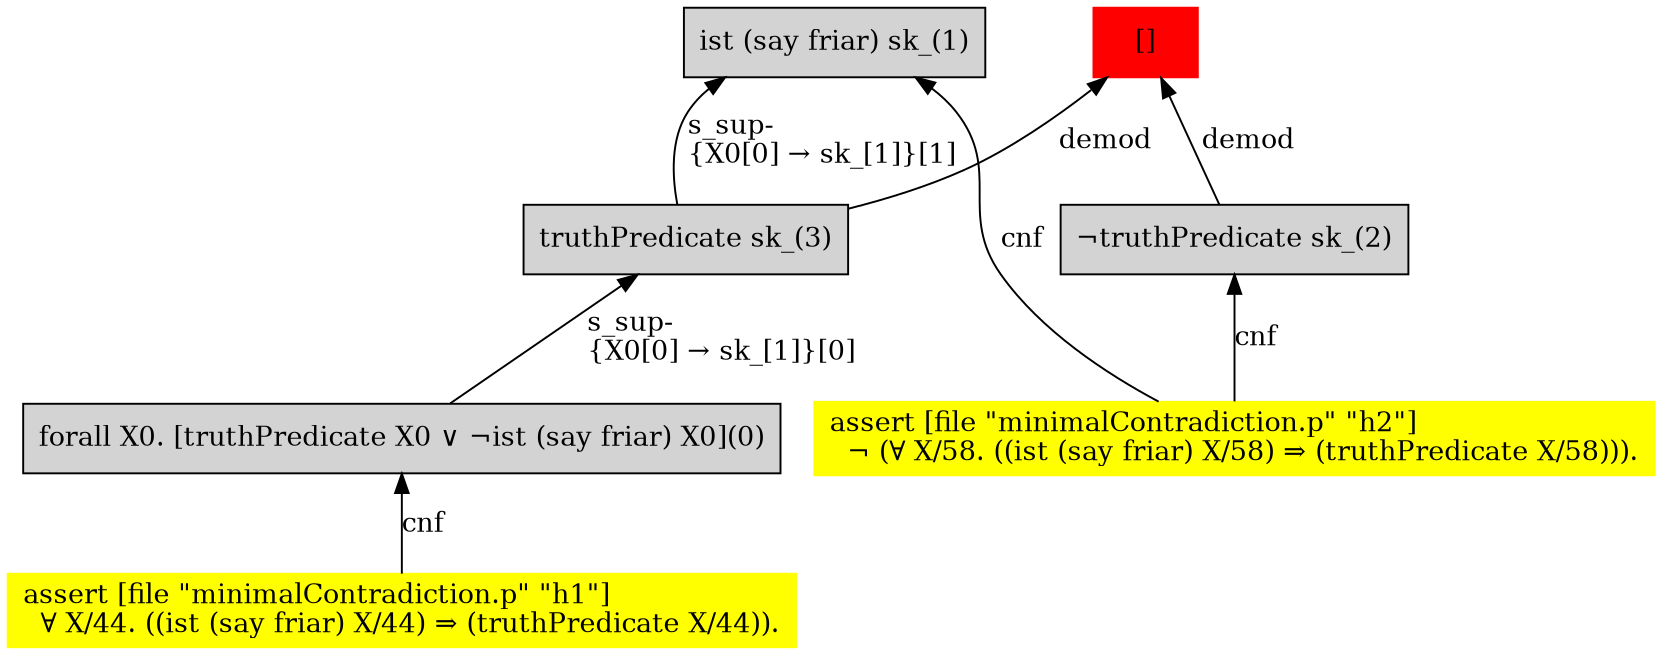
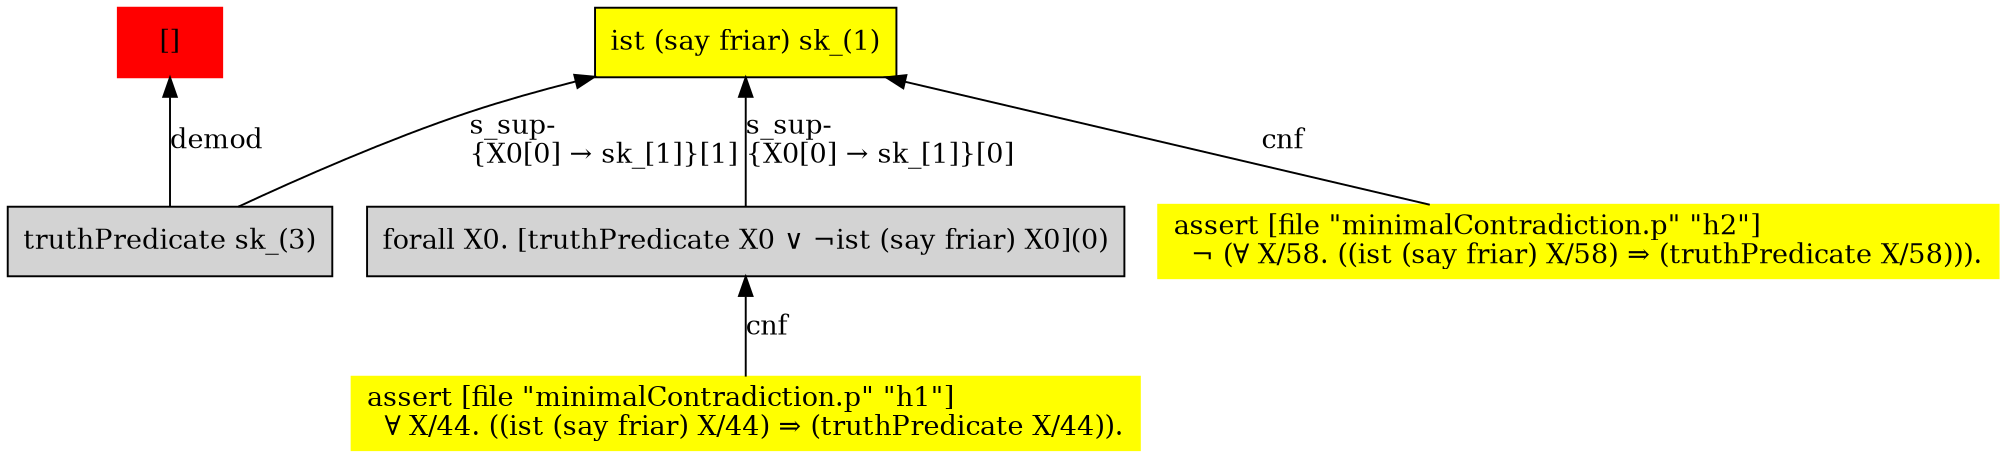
node "ist (say friar) sk_(1)": fillcolor lightgrey -> yellow
node "¬truthPredicate sk_(2)": removed
edge "forall X0. [truthPredicate X0 ∨ ¬ist (say friar) X0](0)" -> "truthPredicate sk_(3)": now "forall X0. [truthPredicate X0 ∨ ¬ist (say friar) X0](0)" -> "ist (say friar) sk_(1)"
